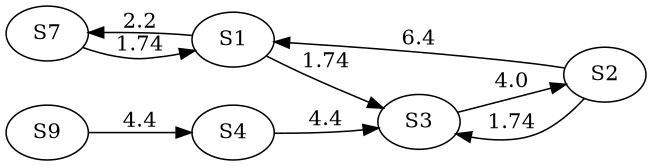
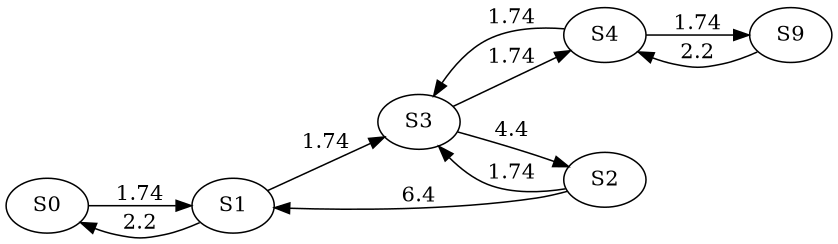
node "S7": label "S7" -> "S0"
edge "S4" -> "S9": added, label "1.74"
edge "S3" -> "S4": added, label "1.74"
edge "S3" -> "S2": label "4.0" -> "4.4"
edge "S4" -> "S3": label "4.4" -> "1.74"
edge "S9" -> "S4": label "4.4" -> "2.2"
